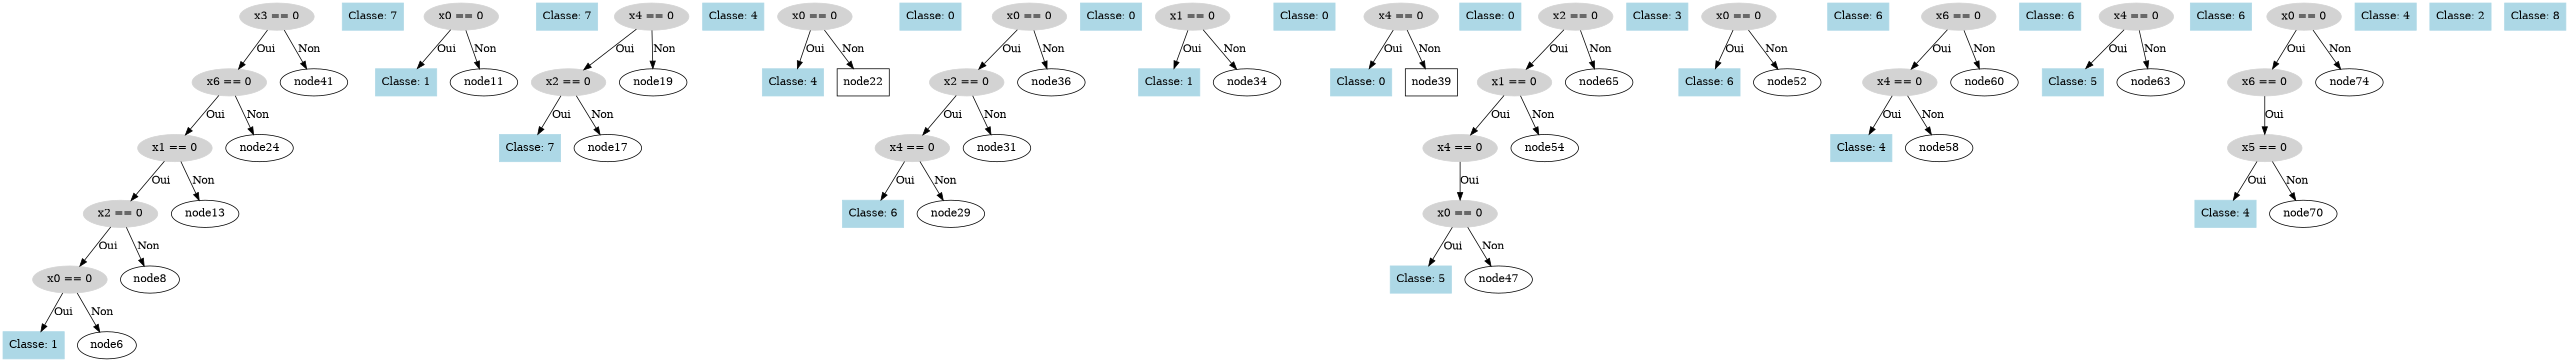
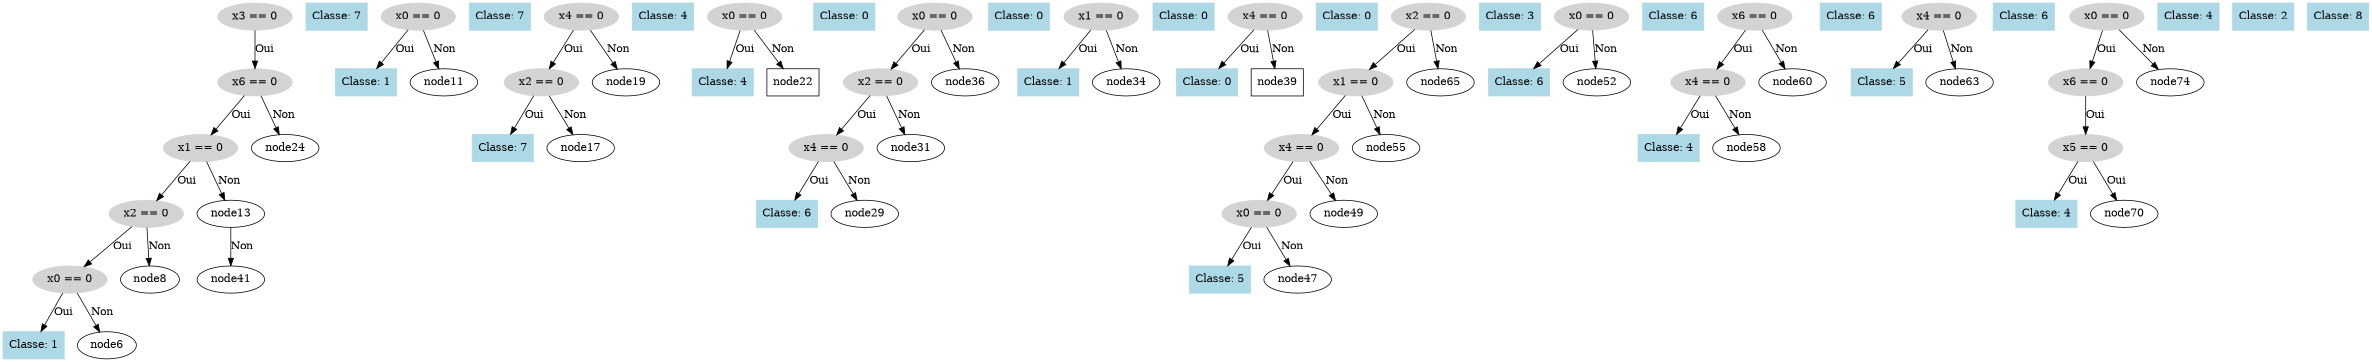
edge "x3 == 0" -> "node41": now "node13" -> "node41"
node "node54": label "node54" -> "node55"
edge "x5 == 0" -> "node70": label "Non" -> "Oui"
node "node49": added
